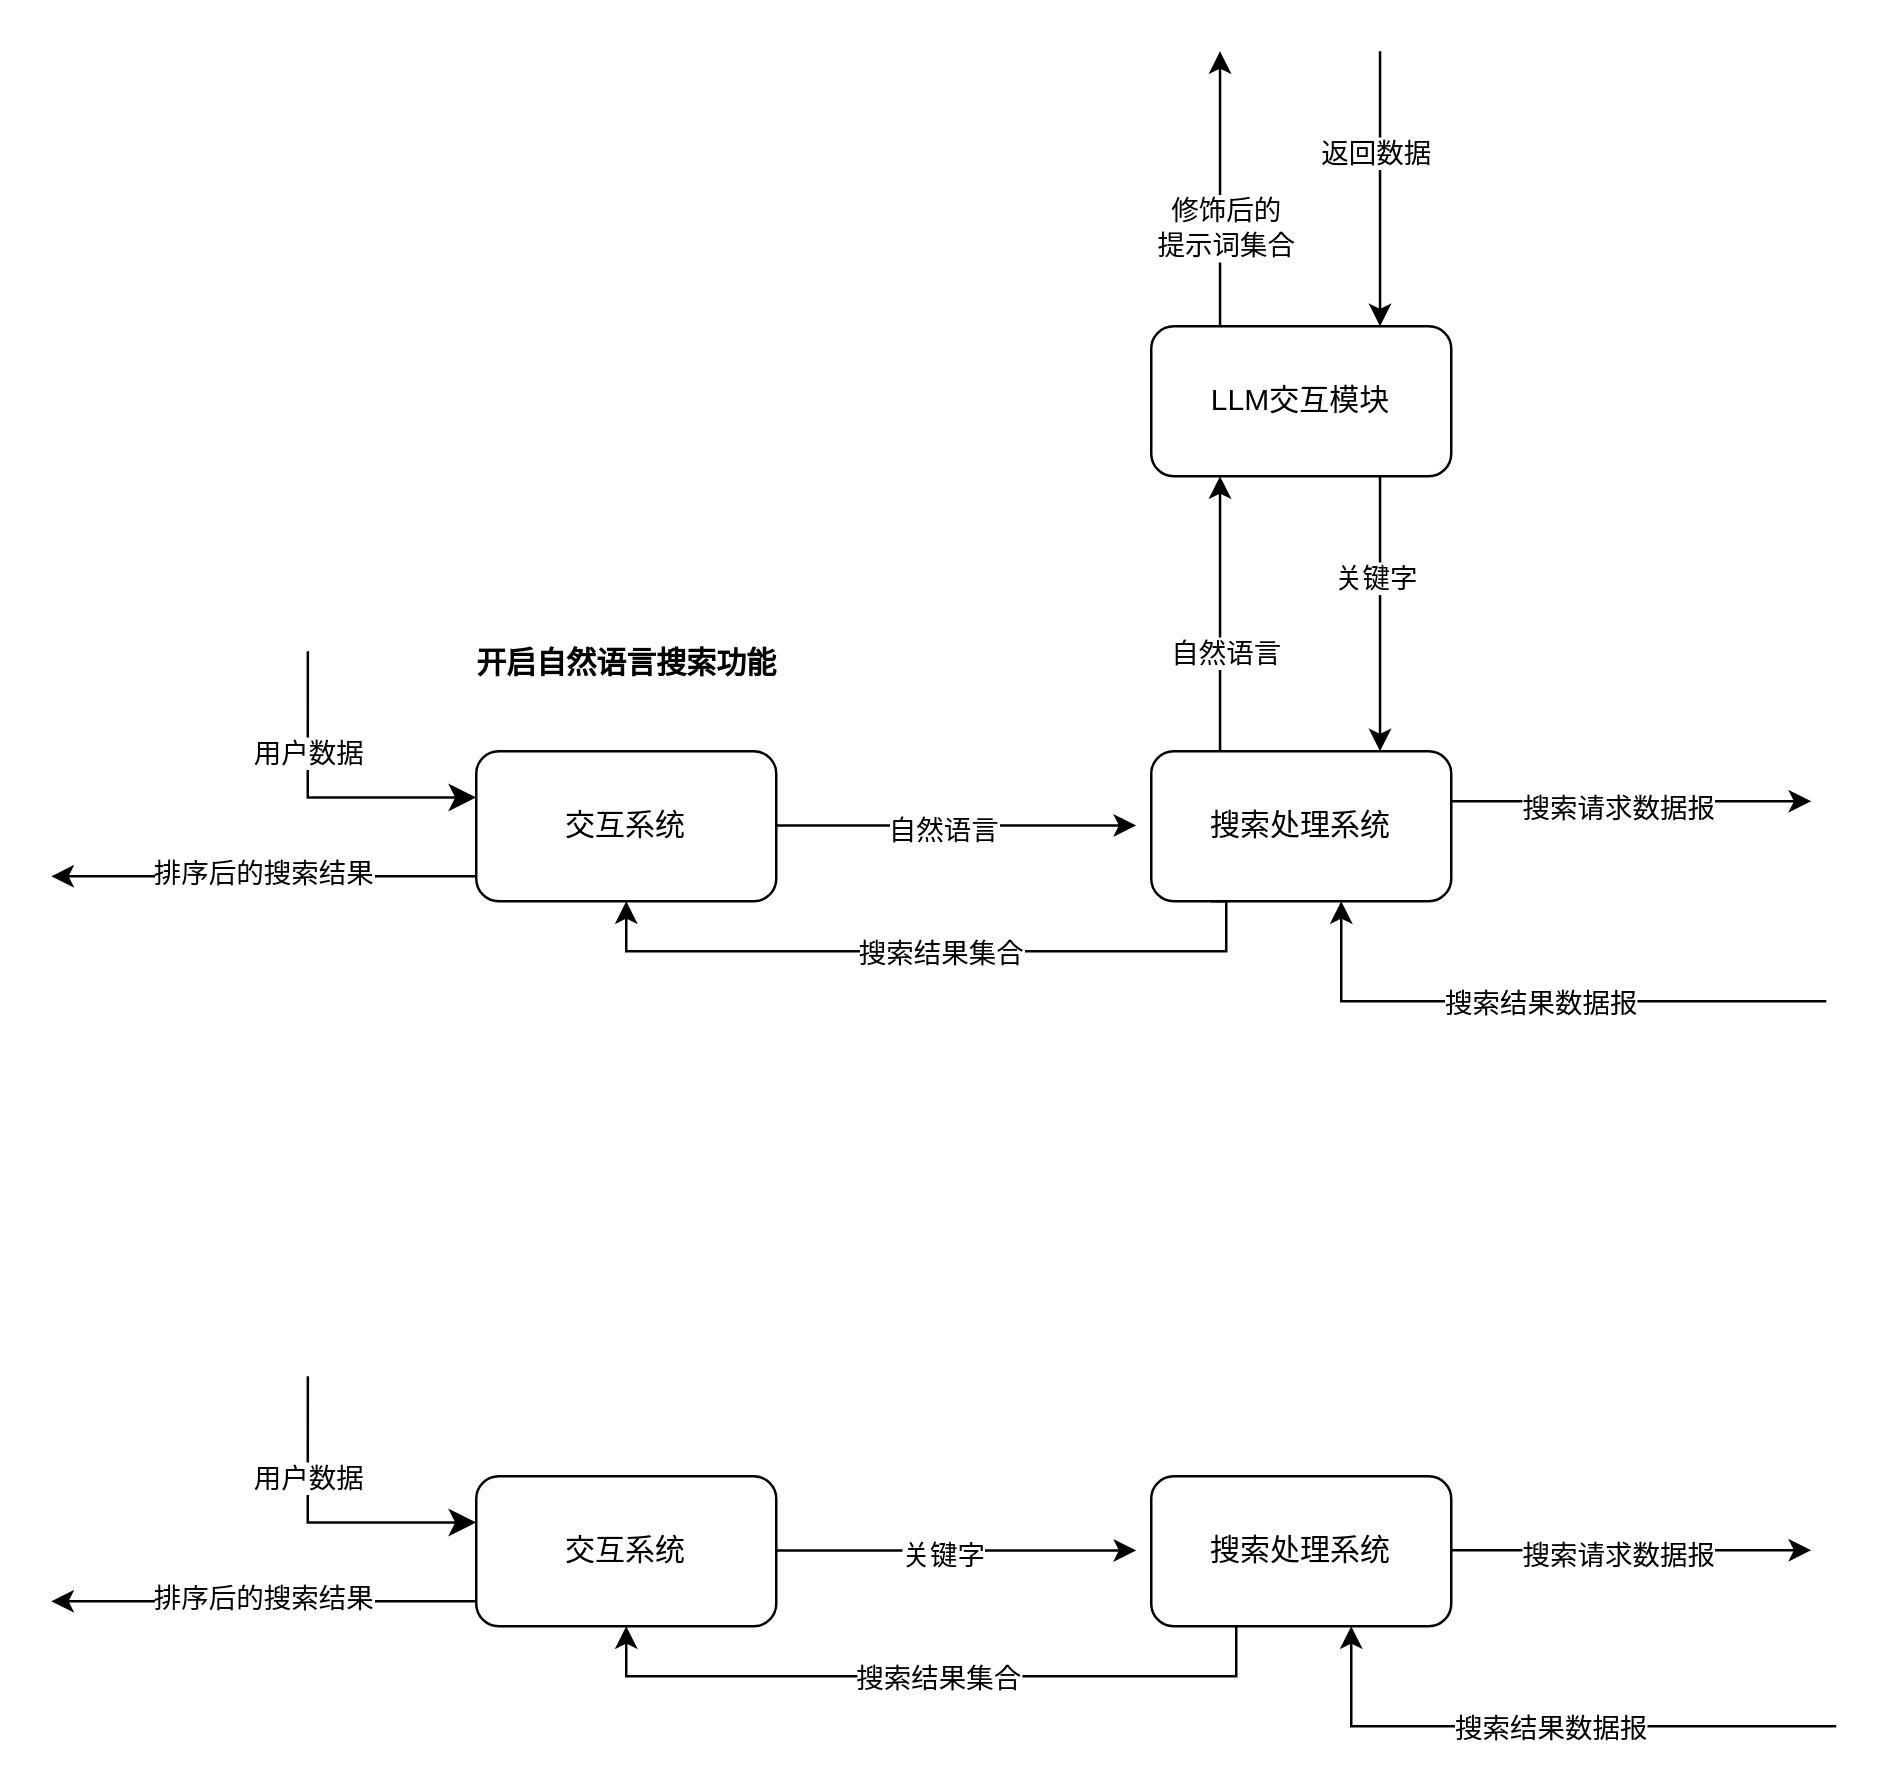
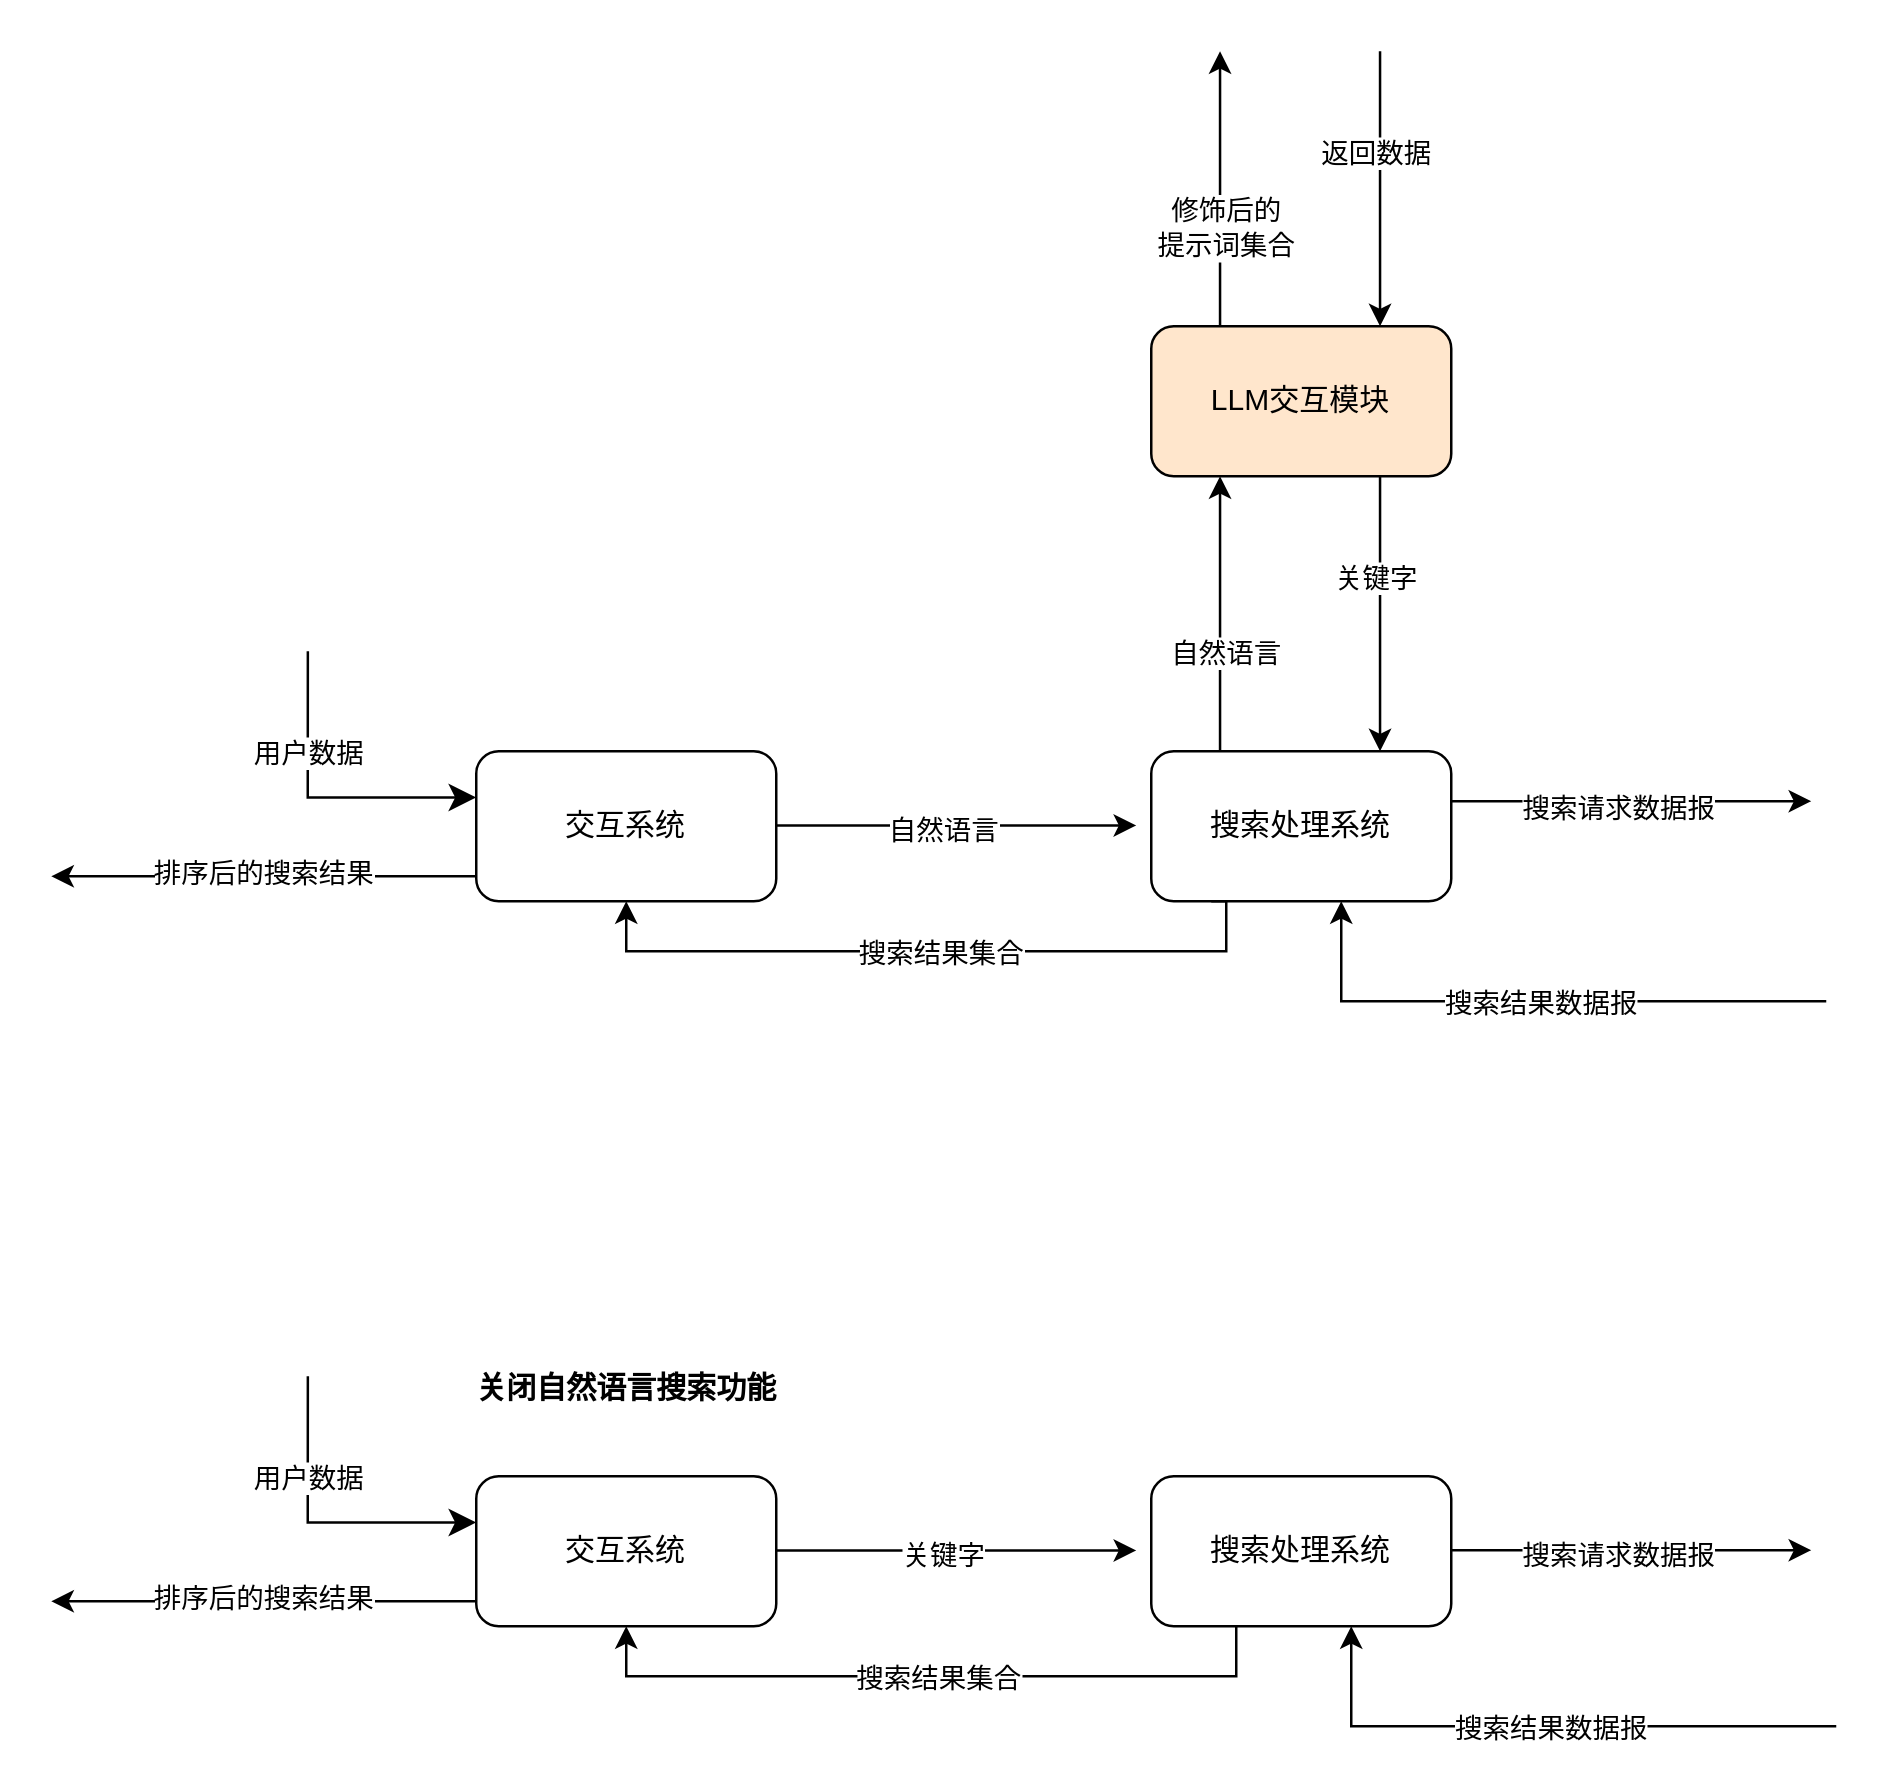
node "LLM交互模块": fillcolor #ffffff -> #ffe6cc
node "开启自然语言搜索功能": removed
node "关闭自然语言搜索功能": added
